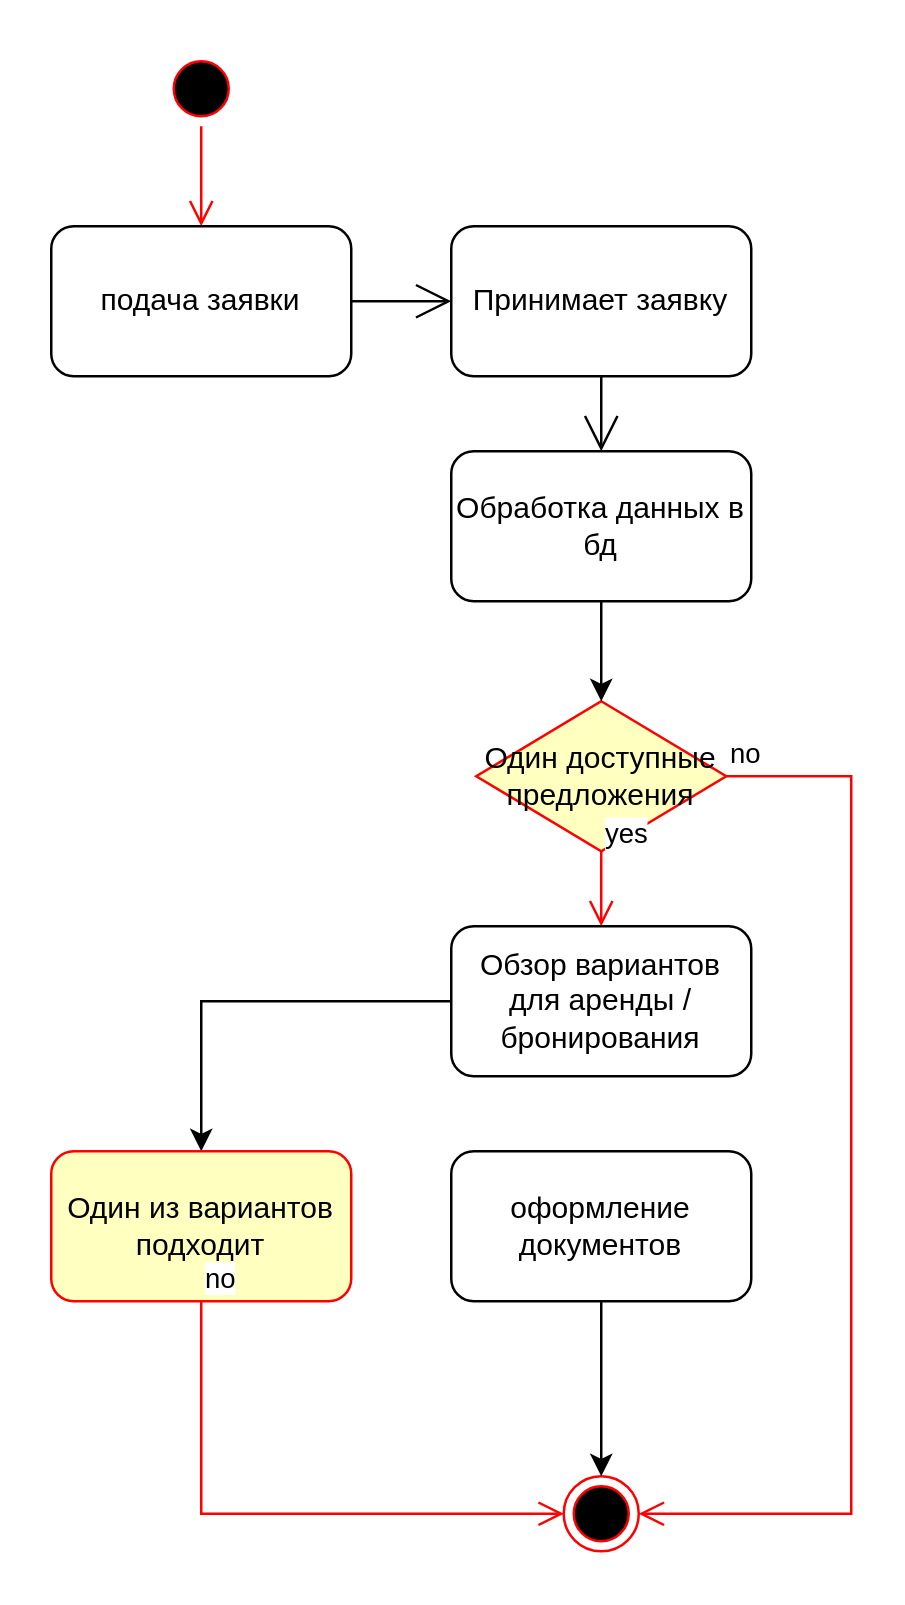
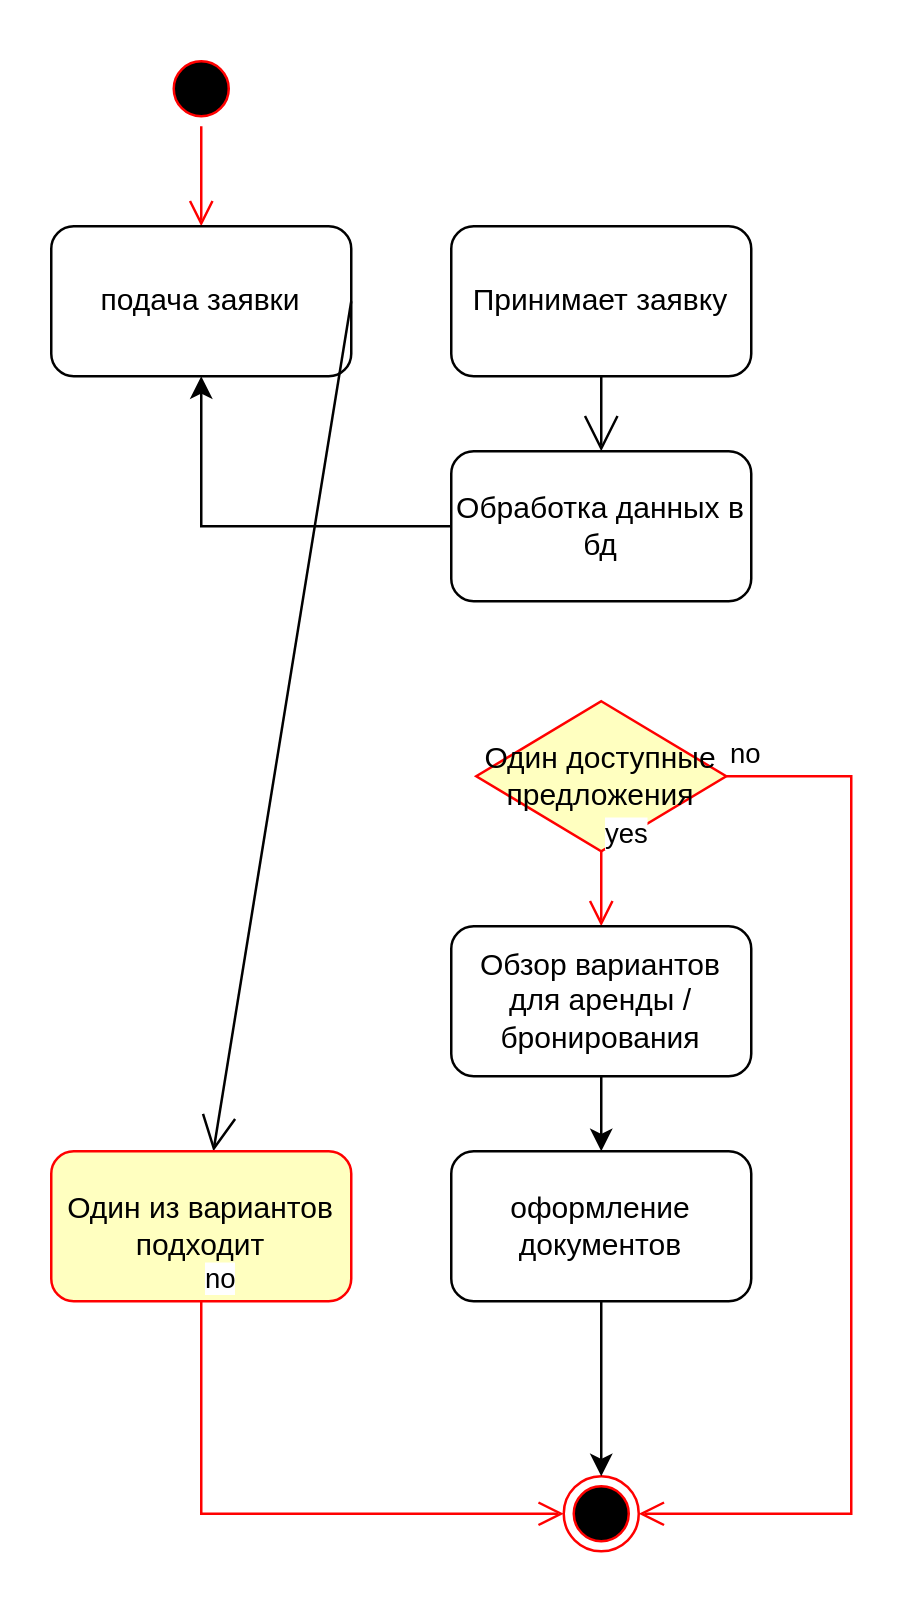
edge "подача заявки" -> "Принимает заявку": now "подача заявки" -> "Один из вариантов подходит"
edge "Обработка данных в бд" -> "Один доступные предложения": now "Обработка данных в бд" -> "подача заявки"
edge "Обзор вариантов для аренды / бронирования" -> "Один из вариантов подходит": now "Обзор вариантов для аренды / бронирования" -> "оформление документов"
